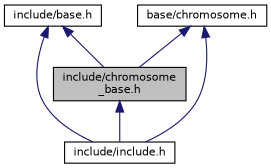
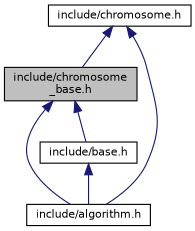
node "base/chromosome.h": label "base/chromosome.h" -> "include/chromosome.h"
edge "include/chromosome _base.h" -> "include/base.h": reversed
node "include/include.h": label "include/include.h" -> "include/algorithm.h"
